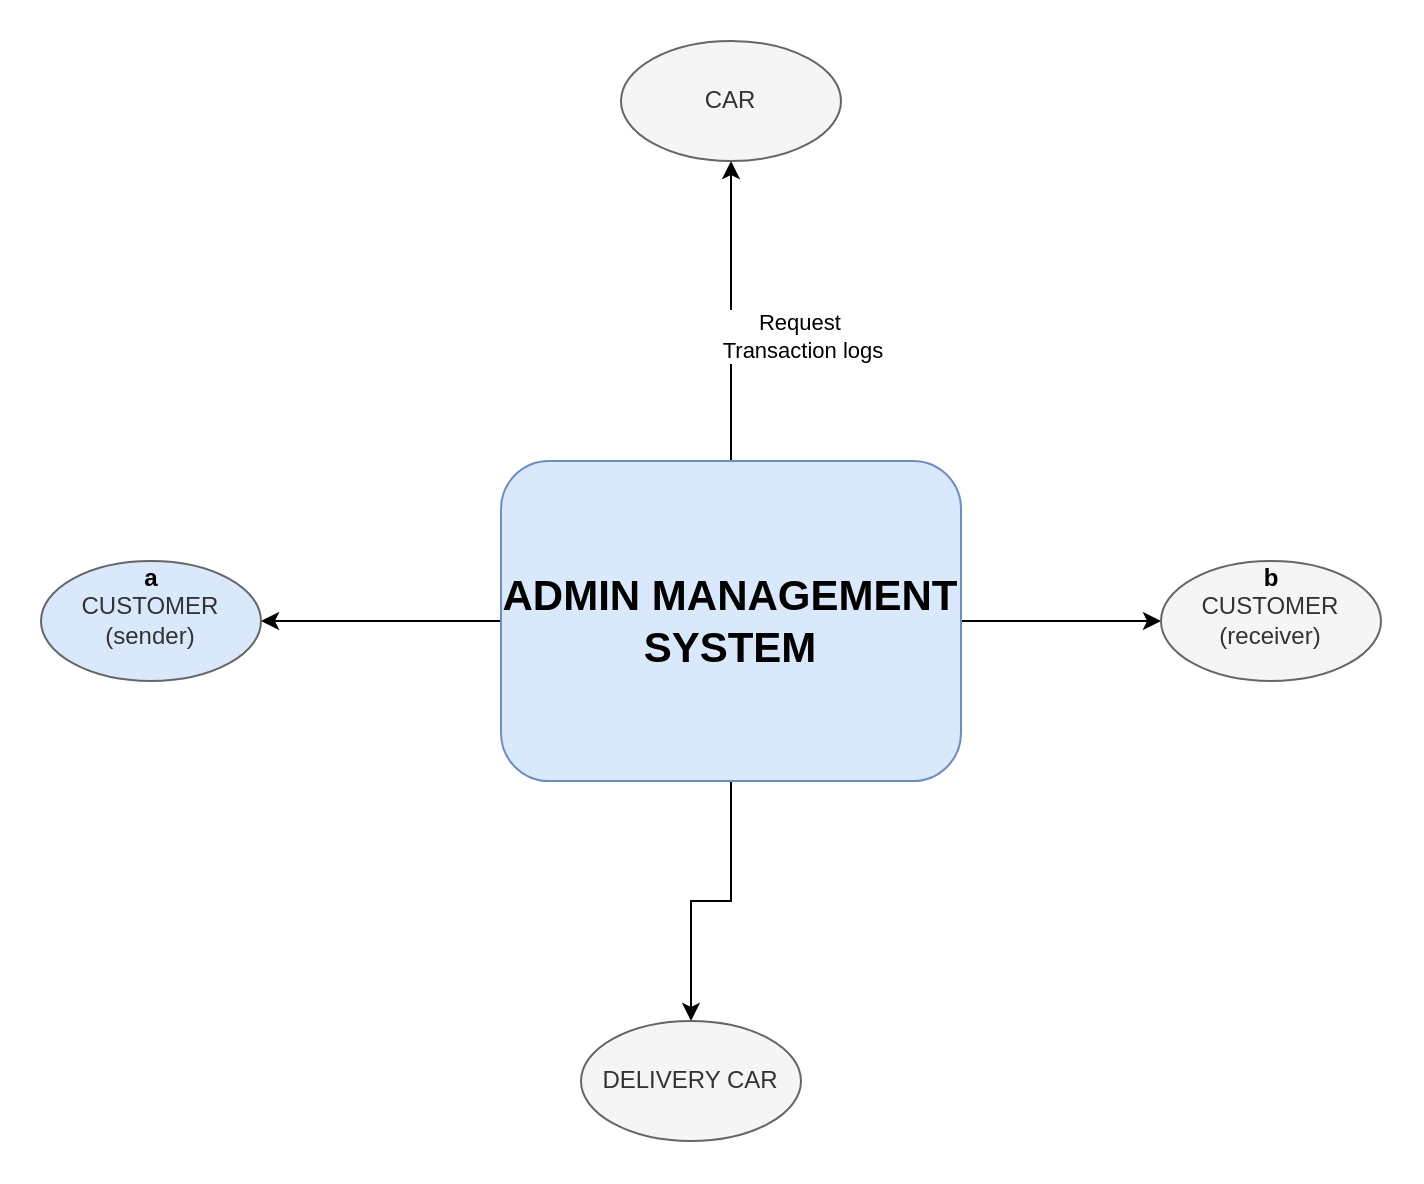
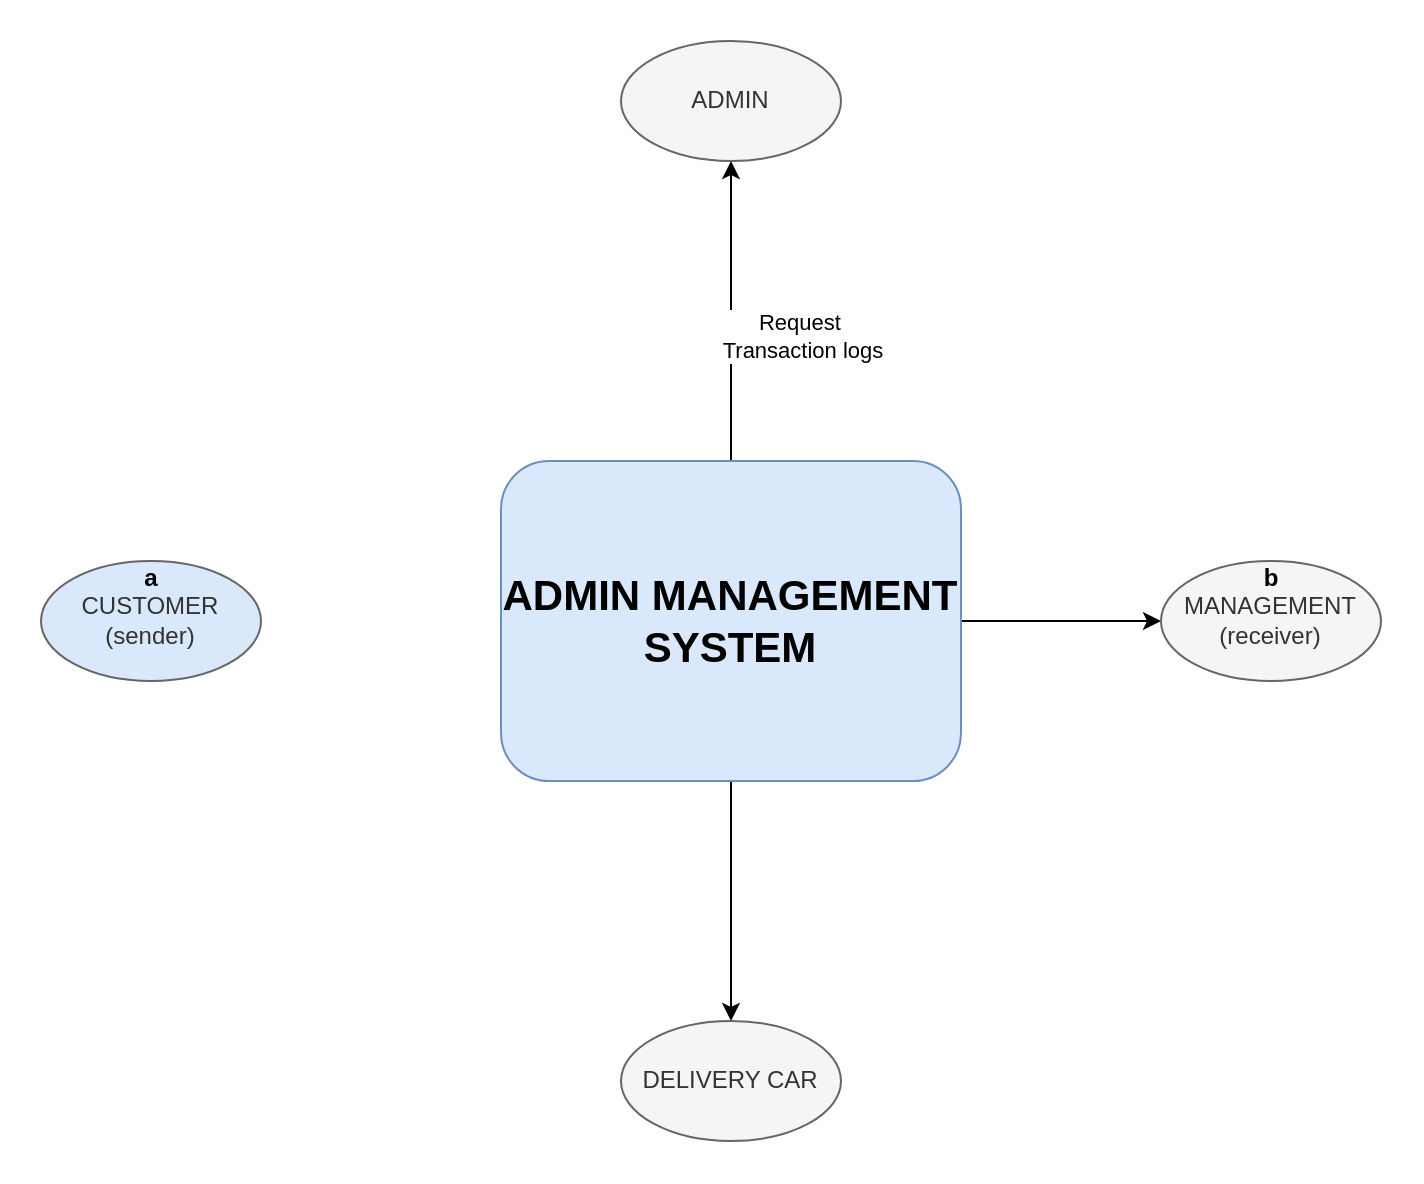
node "CAR": label "CAR" -> "ADMIN"
edge "ADMIN MANAGEMENT SYSTEM" -> "CUSTOMER (sender)": removed
node "CUSTOMER (receiver)": label "CUSTOMER (receiver)" -> "MANAGEMENT (receiver)"
node "DELIVERY CAR": moved (691, 1081) -> (731, 1081)
